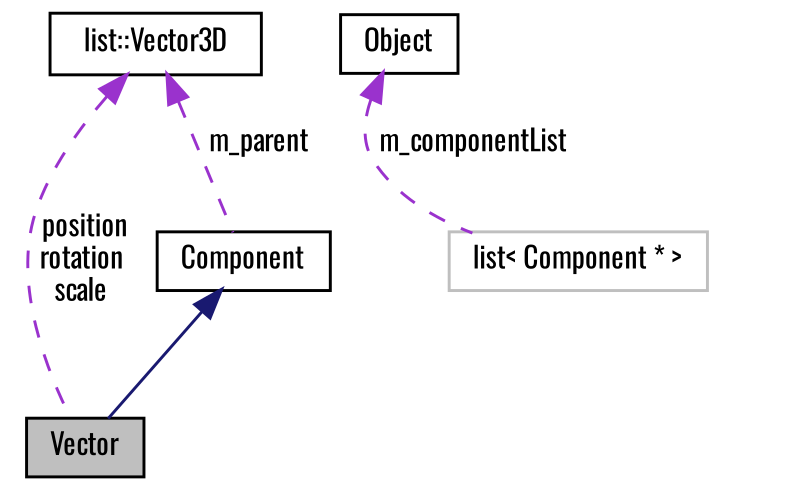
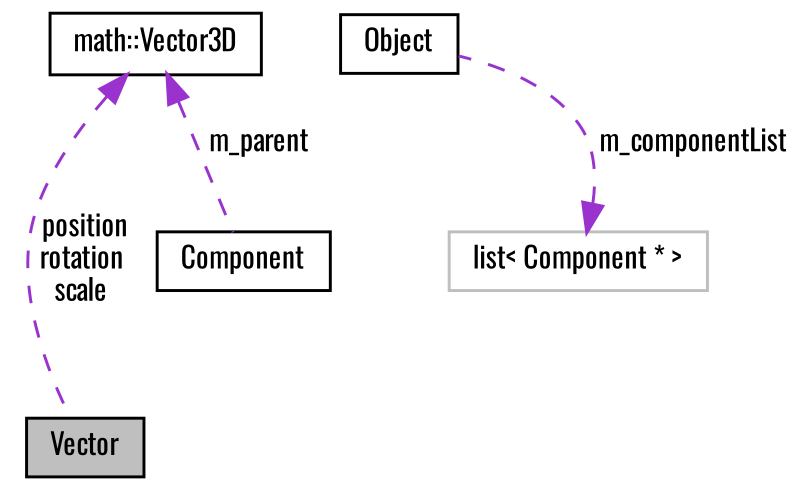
node "list::Vector3D": label "list::Vector3D" -> "math::Vector3D"
edge "list< Component * >" -> "Object": reversed
edge "Vector" -> "Component": removed
